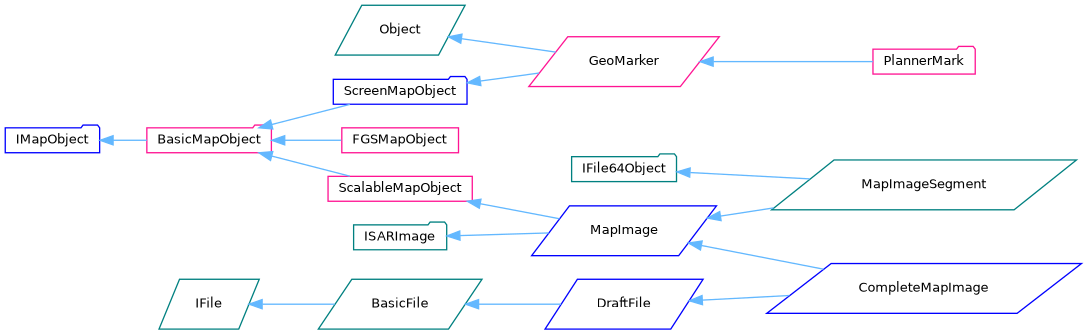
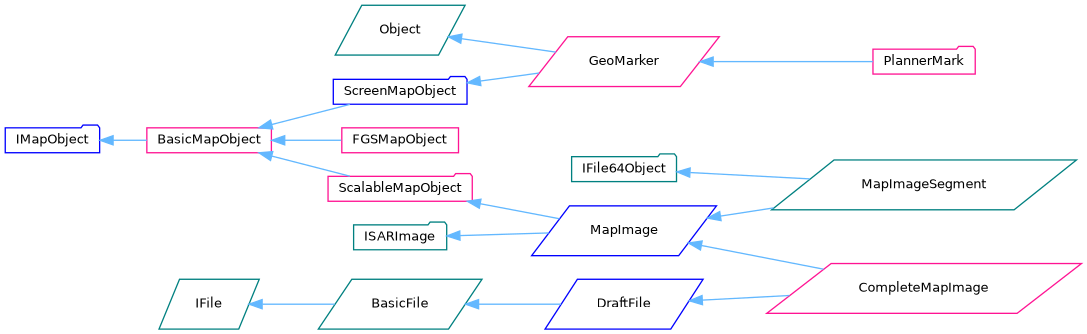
node "BasicMapObject": shape folder -> box
node "ScalableMapObject": shape box -> folder
node "CompleteMapImage": color blue -> deeppink
